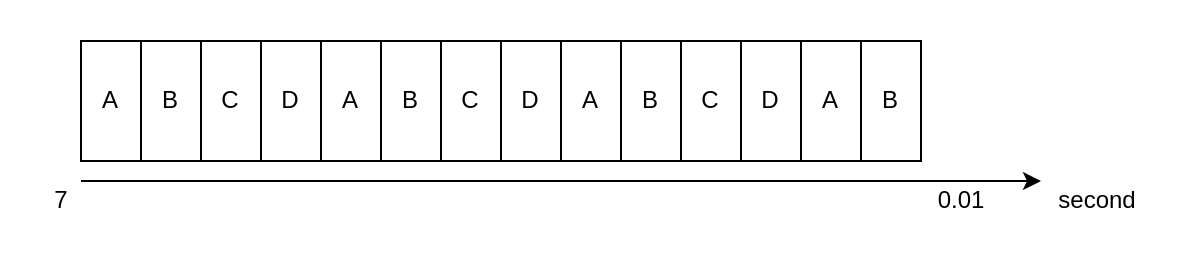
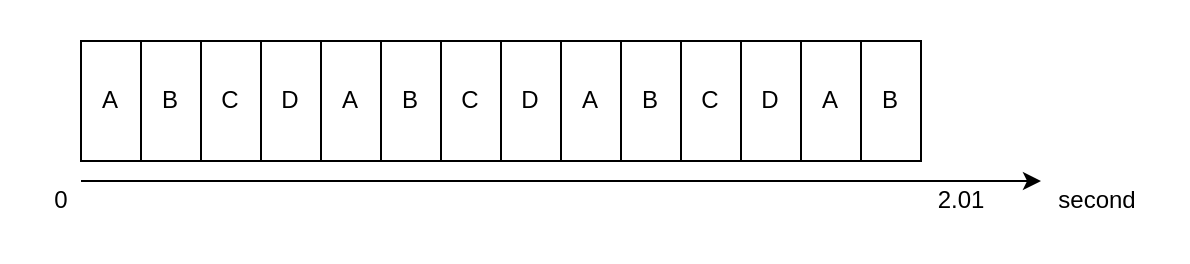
node "7": label "7" -> "0"
node "0.01": label "0.01" -> "2.01"
